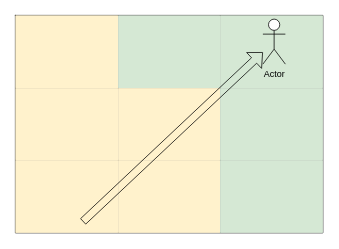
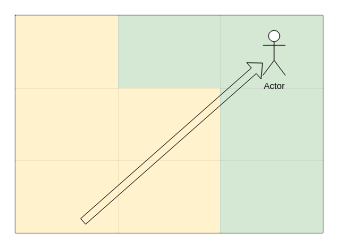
node "Actor": moved (274, 42) -> (274, 53)
